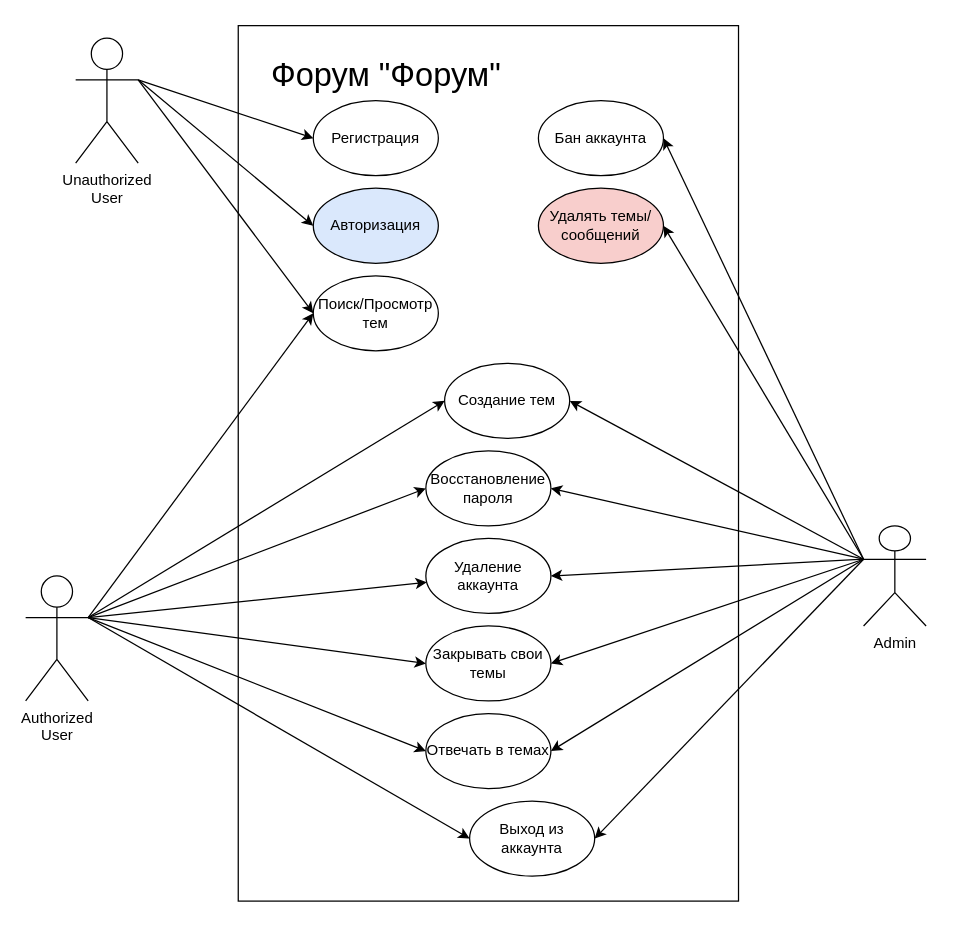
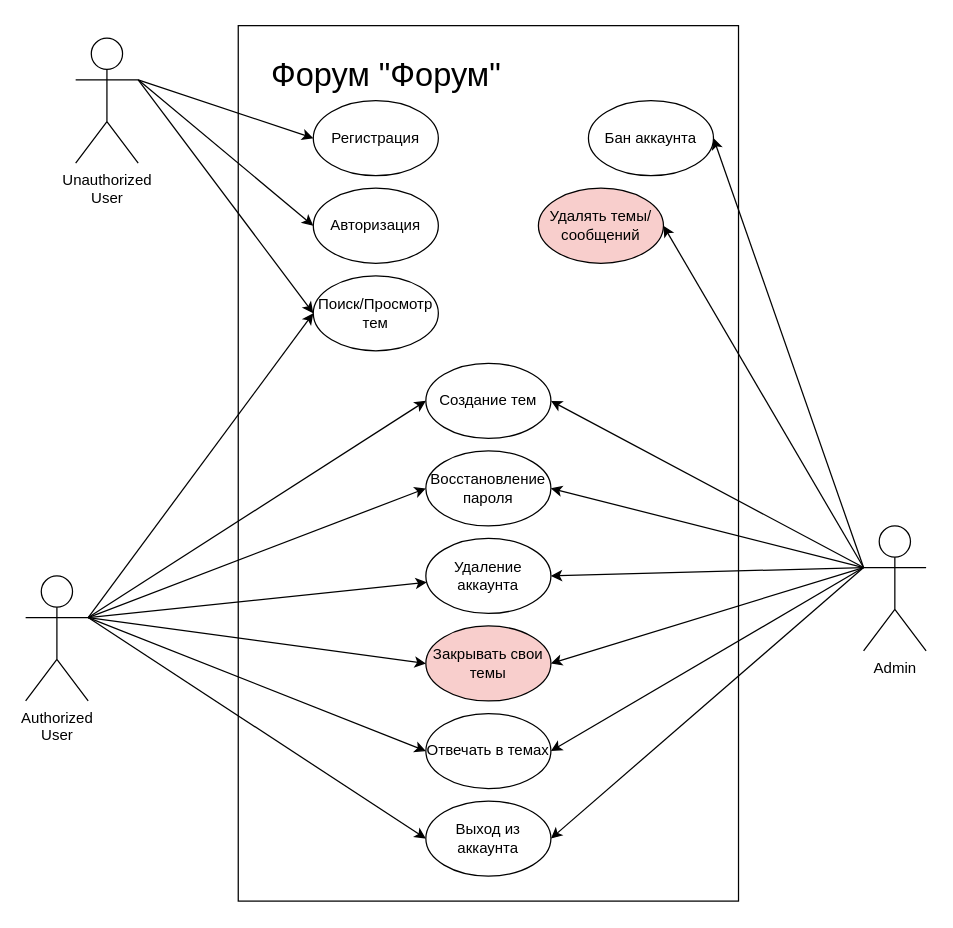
node "Бан аккаунта": moved (601, 138) -> (651, 138)
node "Авторизация": fillcolor #dae8fc -> #ffffff
node "Создание тем": moved (507, 401) -> (488, 401)
node "Admin": size 63x100 -> 63x125
node "Закрывать свои темы": fillcolor #ffffff -> #f8cecc
node "Выход из аккаунта": moved (532, 838) -> (488, 838)
